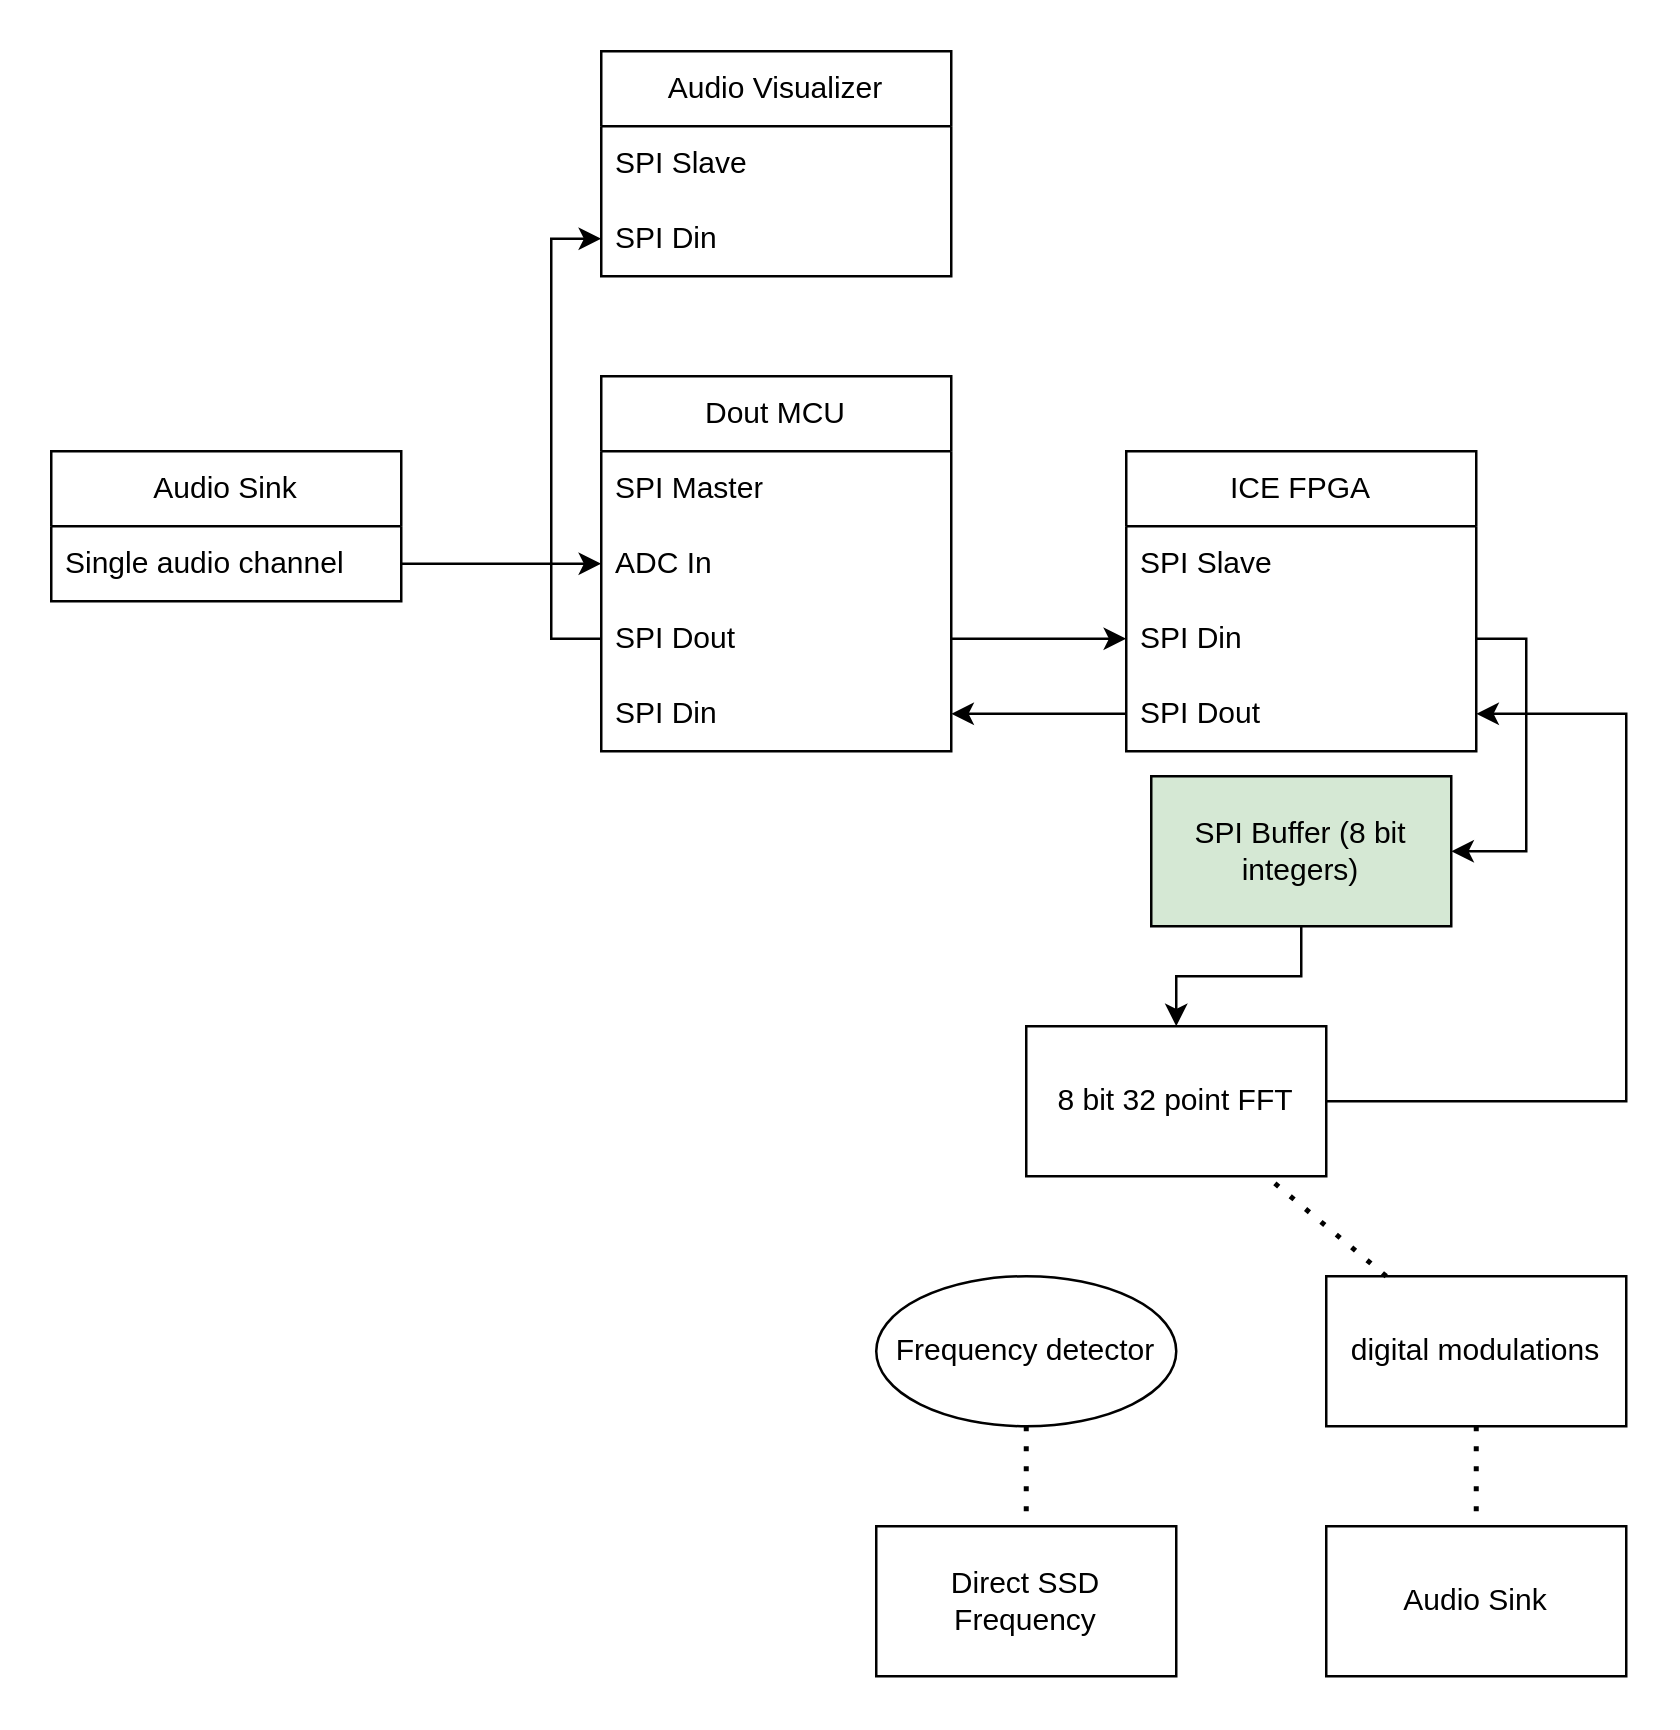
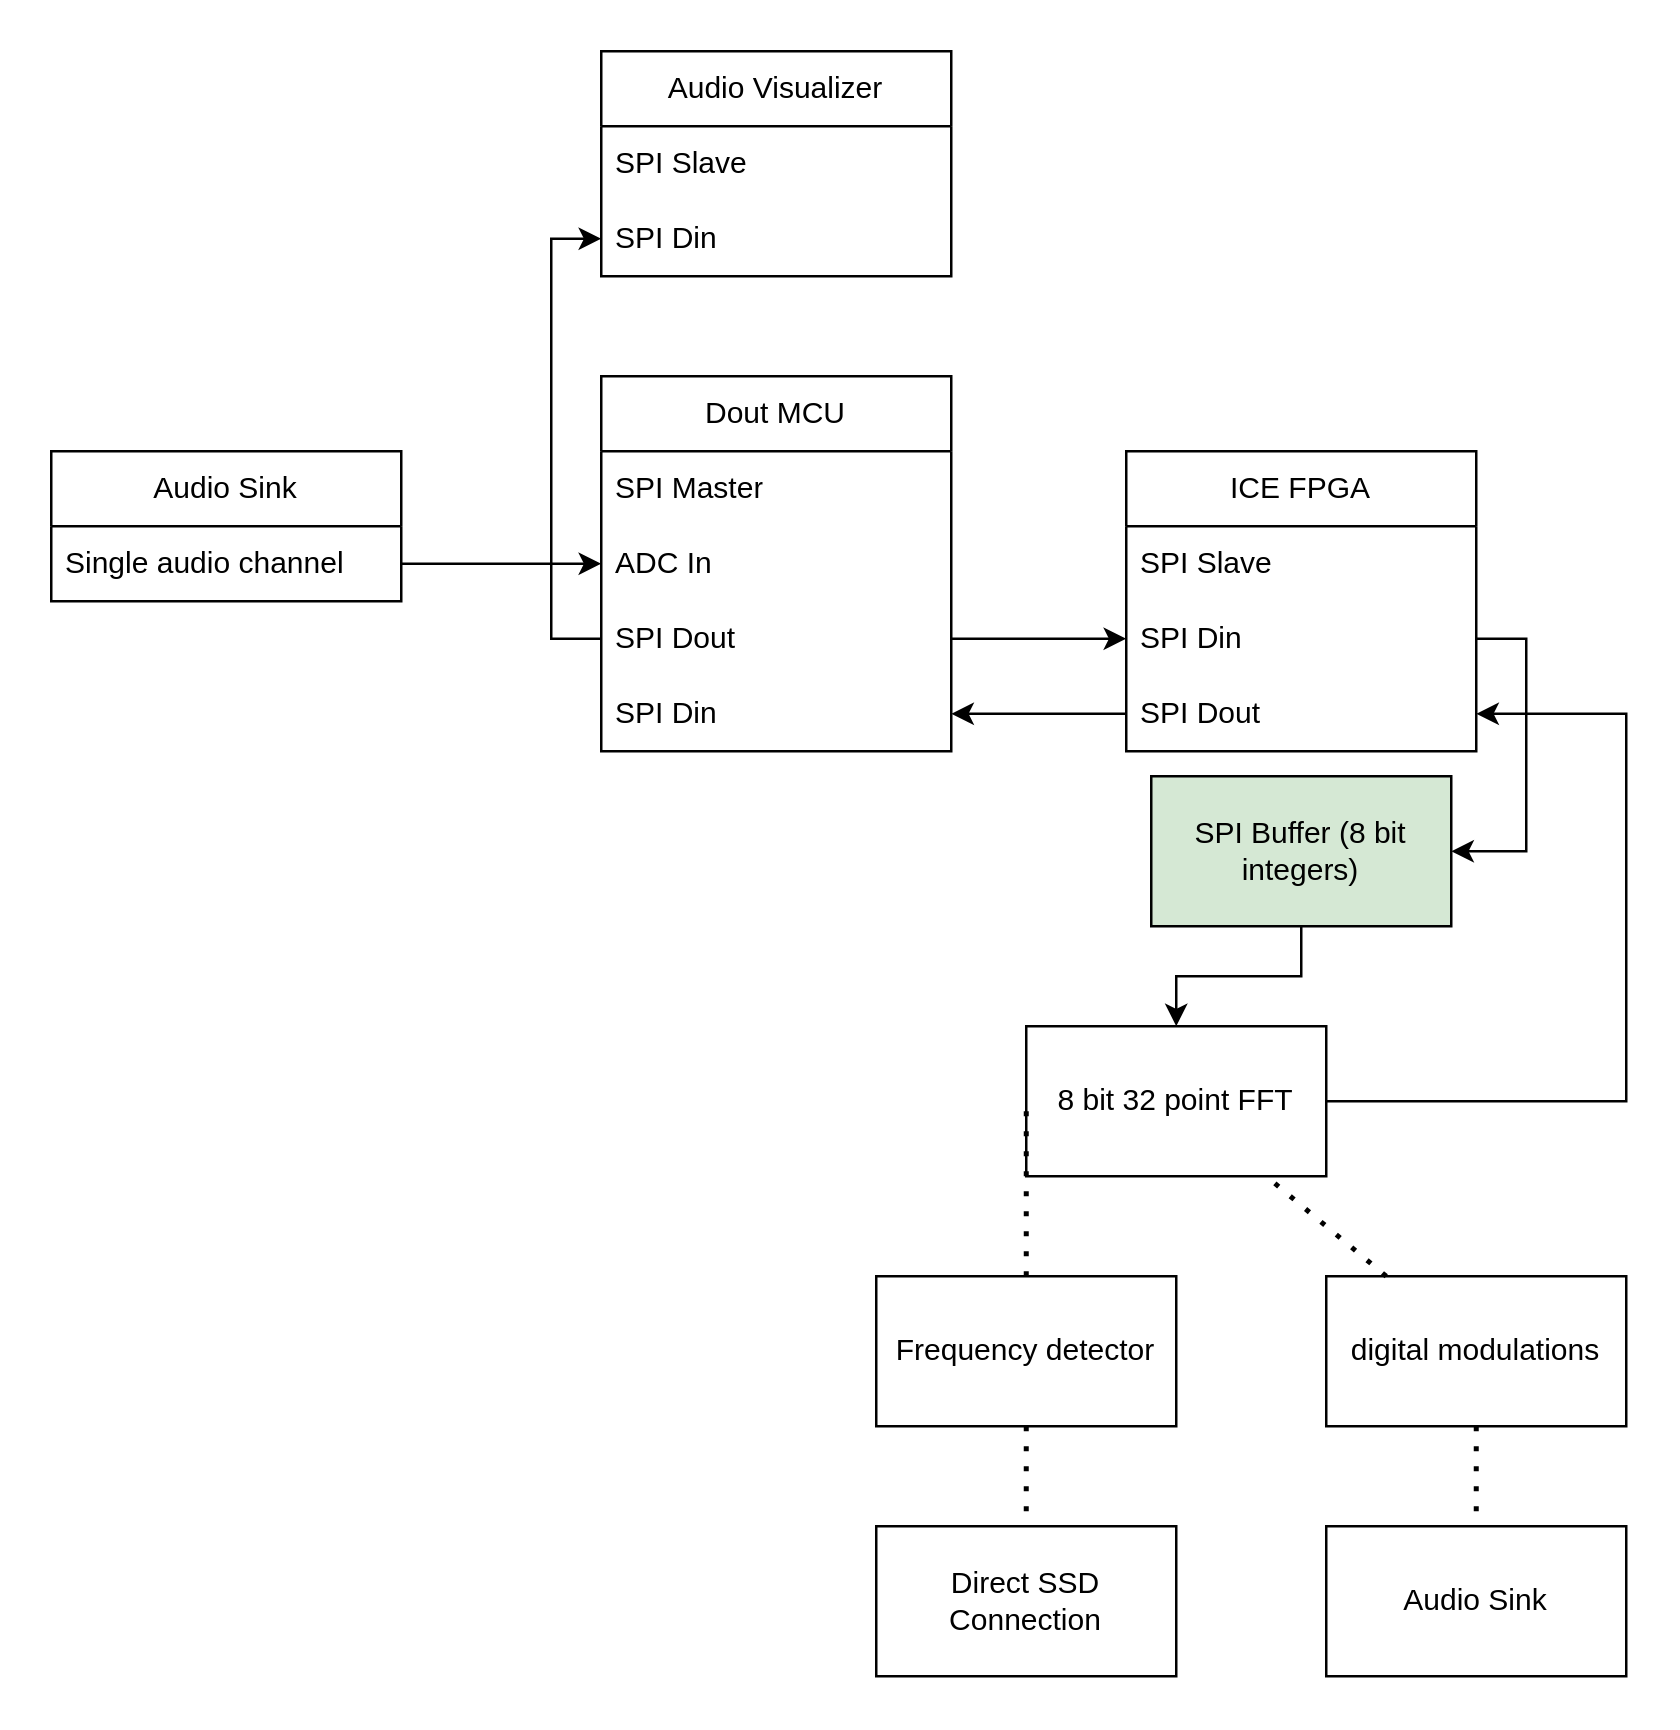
edge "8 bit 32 point FFT" -- "Frequency detector": added
node "Frequency detector": shape ellipse -> rectangle
node "Direct SSD Frequency": label "Direct SSD Frequency" -> "Direct SSD Connection"
